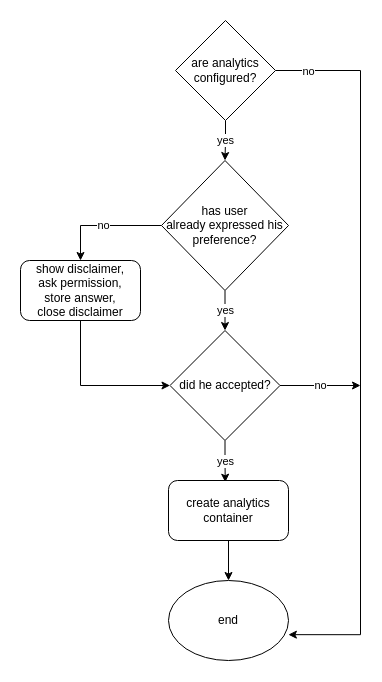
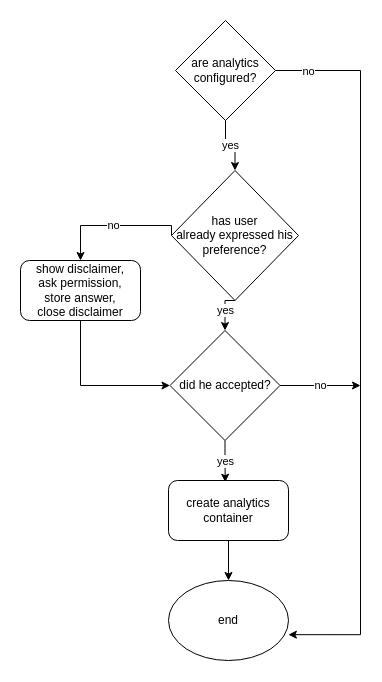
node "has user already expressed his preference?": moved (225, 226) -> (235, 236)
